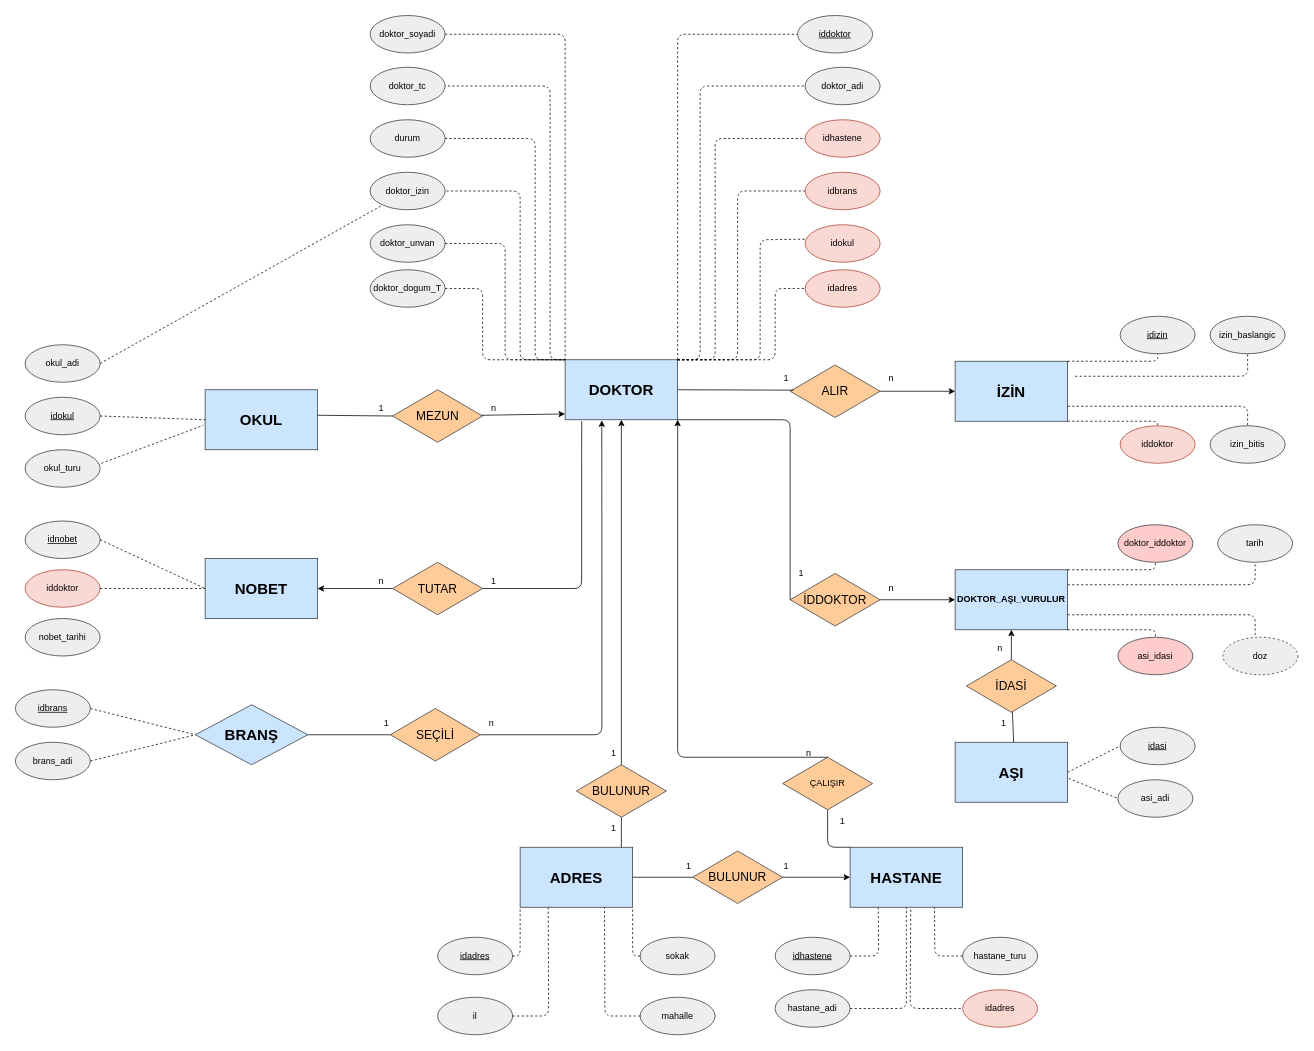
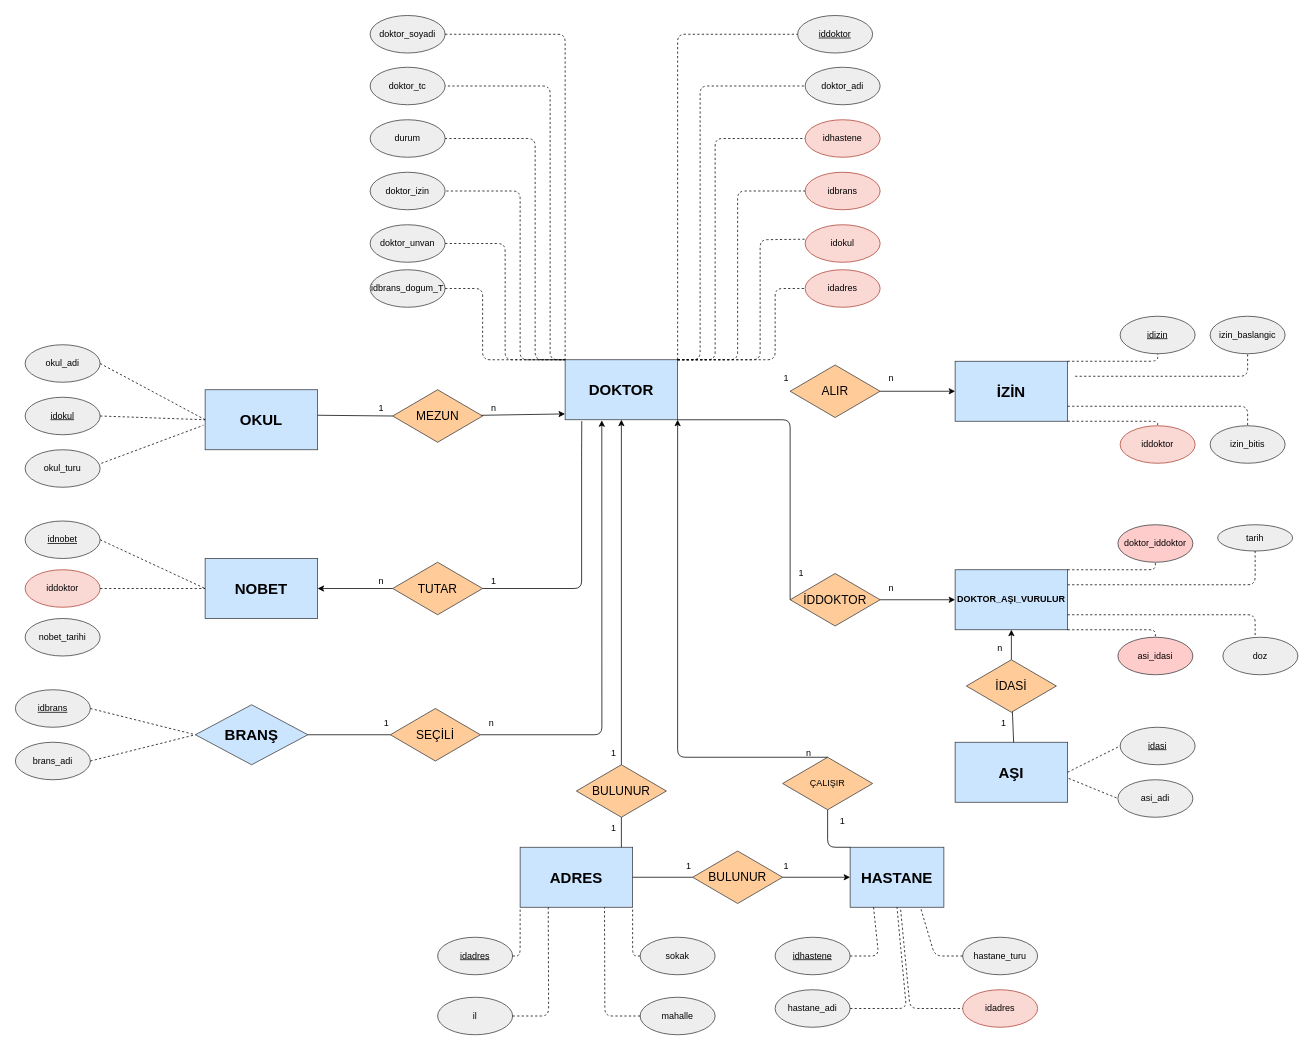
edge "doktor_izin" -- "okul_adi": now "OKUL" -- "okul_adi"
node "doktor_dogum_T": label "doktor_dogum_T" -> "idbrans_dogum_T"
edge "DOKTOR" -- "ALIR": removed
node "tarih": size 75x38 -> 75x26
node "doz": style dashed -> solid
node "HASTANE": size 113x60 -> 94x60
